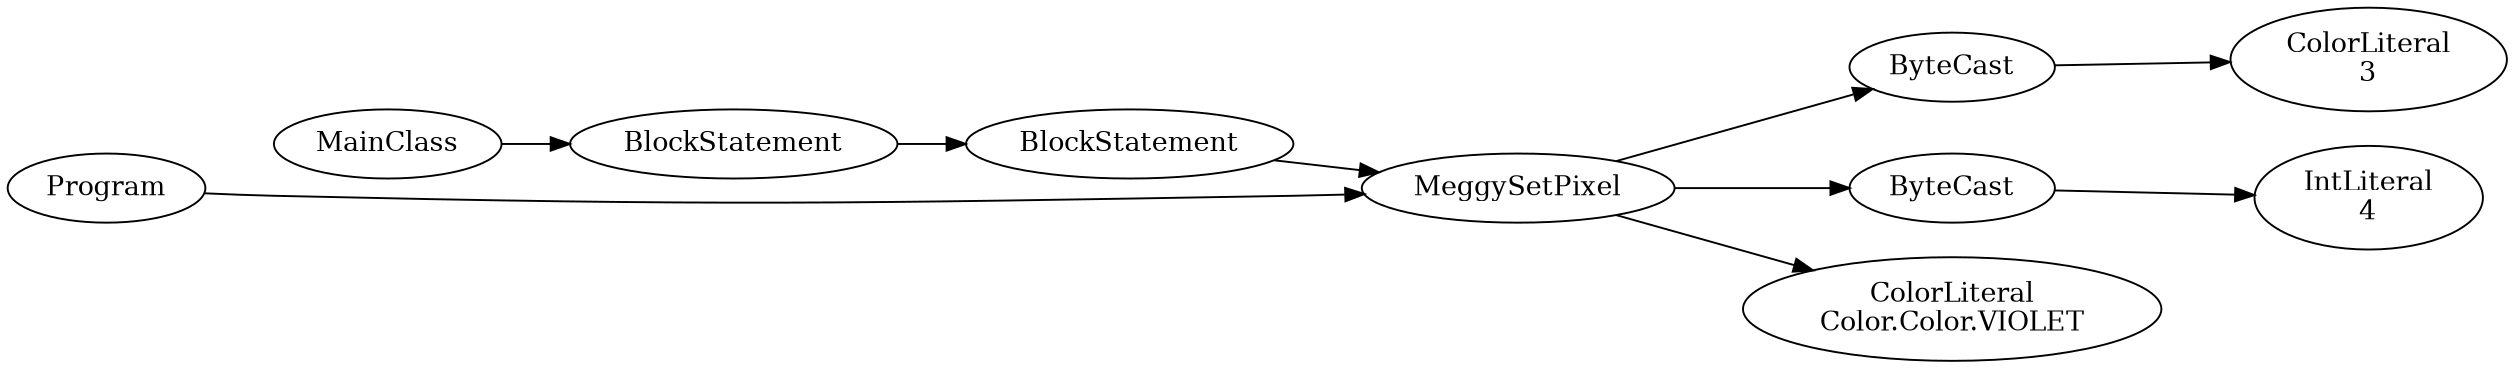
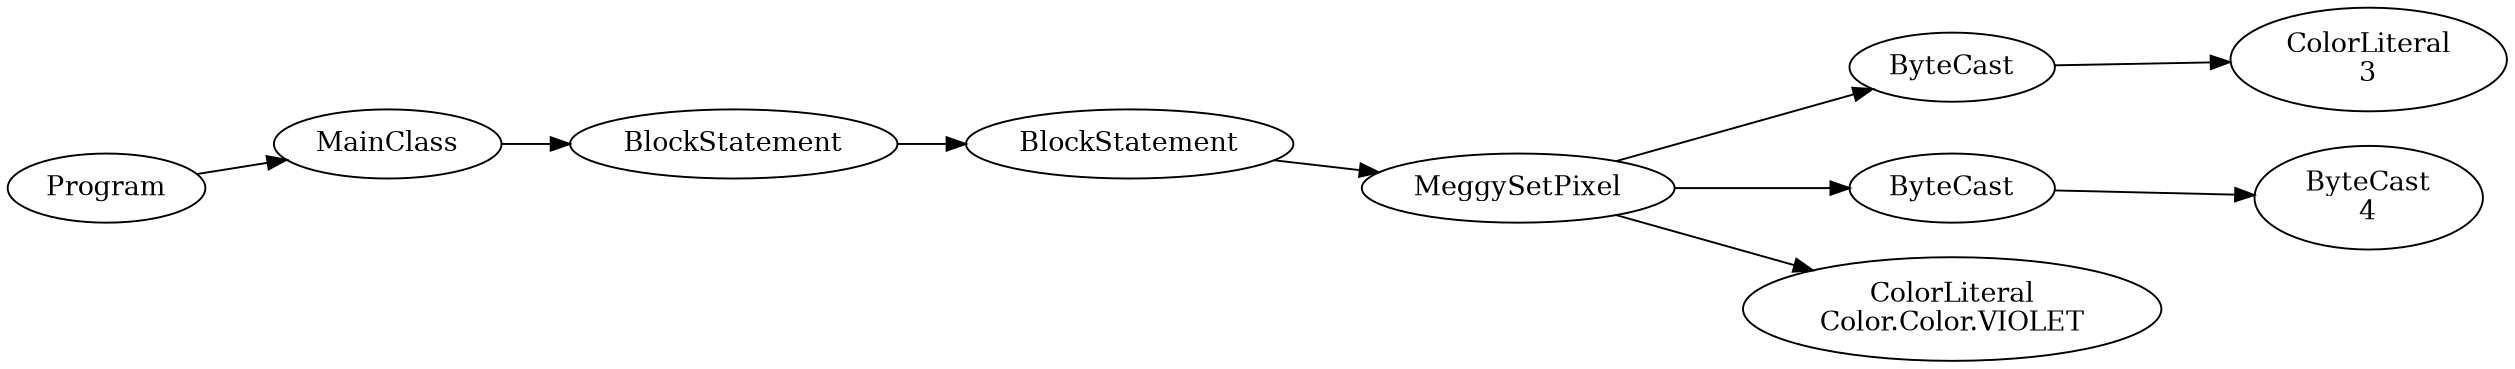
node "IntLiteral 4": label "IntLiteral 4" -> "ByteCast 4"
edge "Program" -> "MeggySetPixel": now "Program" -> "MainClass"
